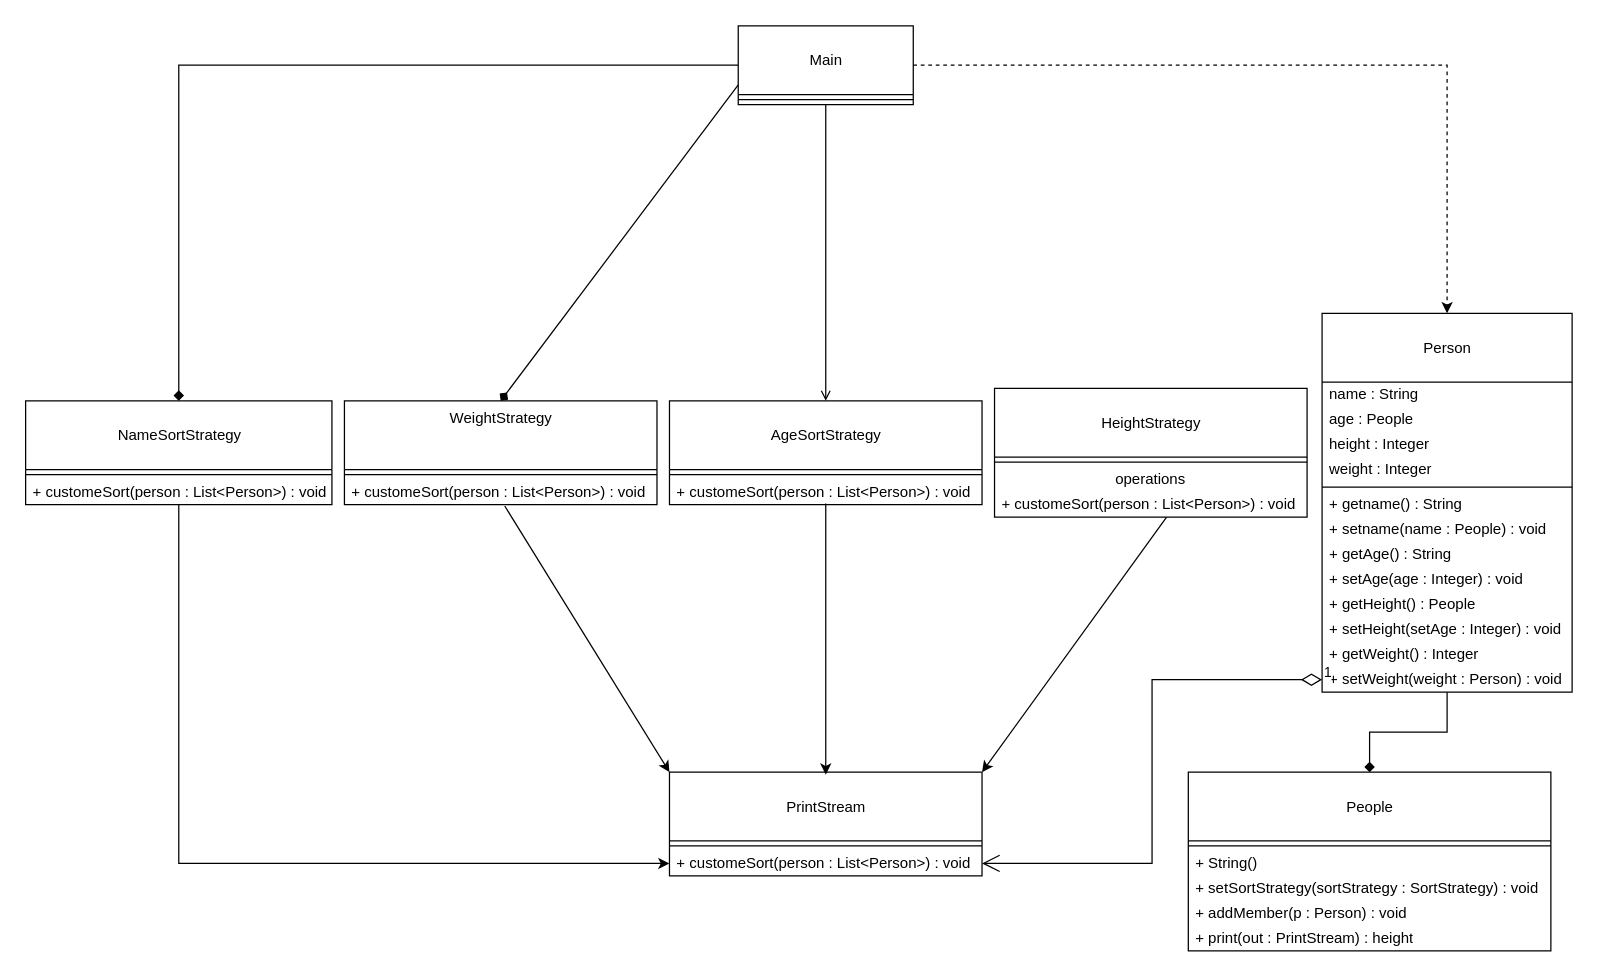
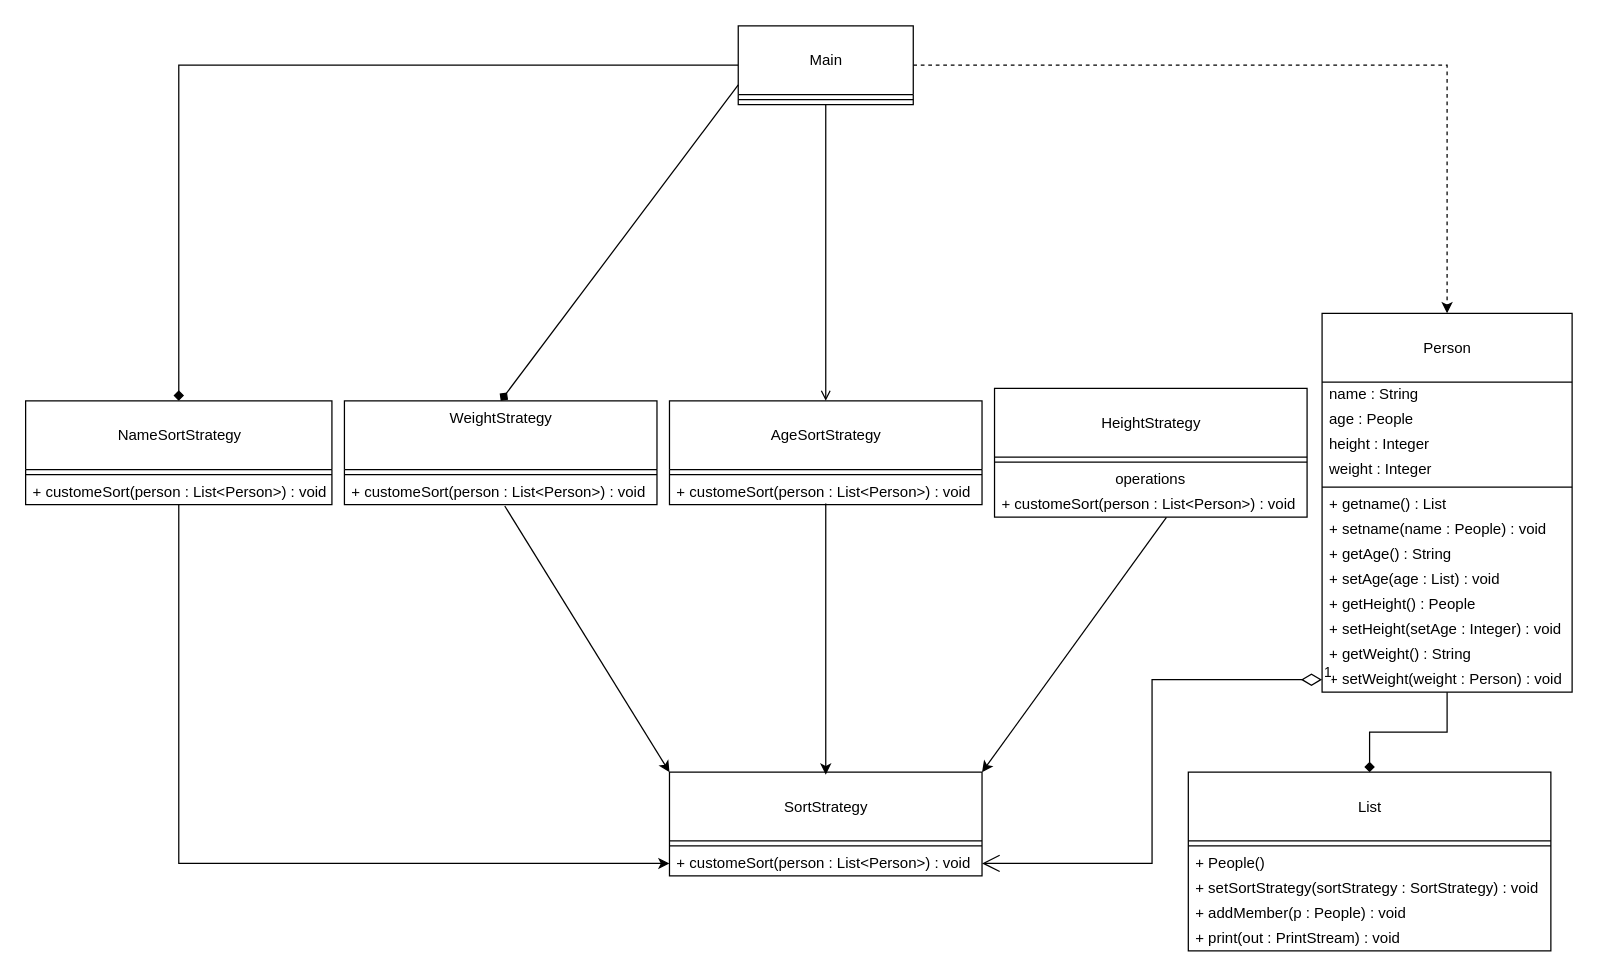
node "+ getname() : String": label "+ getname() : String" -> "+ getname() : List"
node "+ setAge(age : Integer) : void": label "+ setAge(age : Integer) : void" -> "+ setAge(age : List) : void"
node "+ getWeight() : Integer": label "+ getWeight() : Integer" -> "+ getWeight() : String"
node "PrintStream": label "PrintStream" -> "SortStrategy"
node "People": label "People" -> "List"
node "+ String()": label "+ String()" -> "+ People()"
node "+ addMember(p : Person) : void": label "+ addMember(p : Person) : void" -> "+ addMember(p : People) : void"
node "+ print(out : PrintStream) : height": label "+ print(out : PrintStream) : height" -> "+ print(out : PrintStream) : void"
